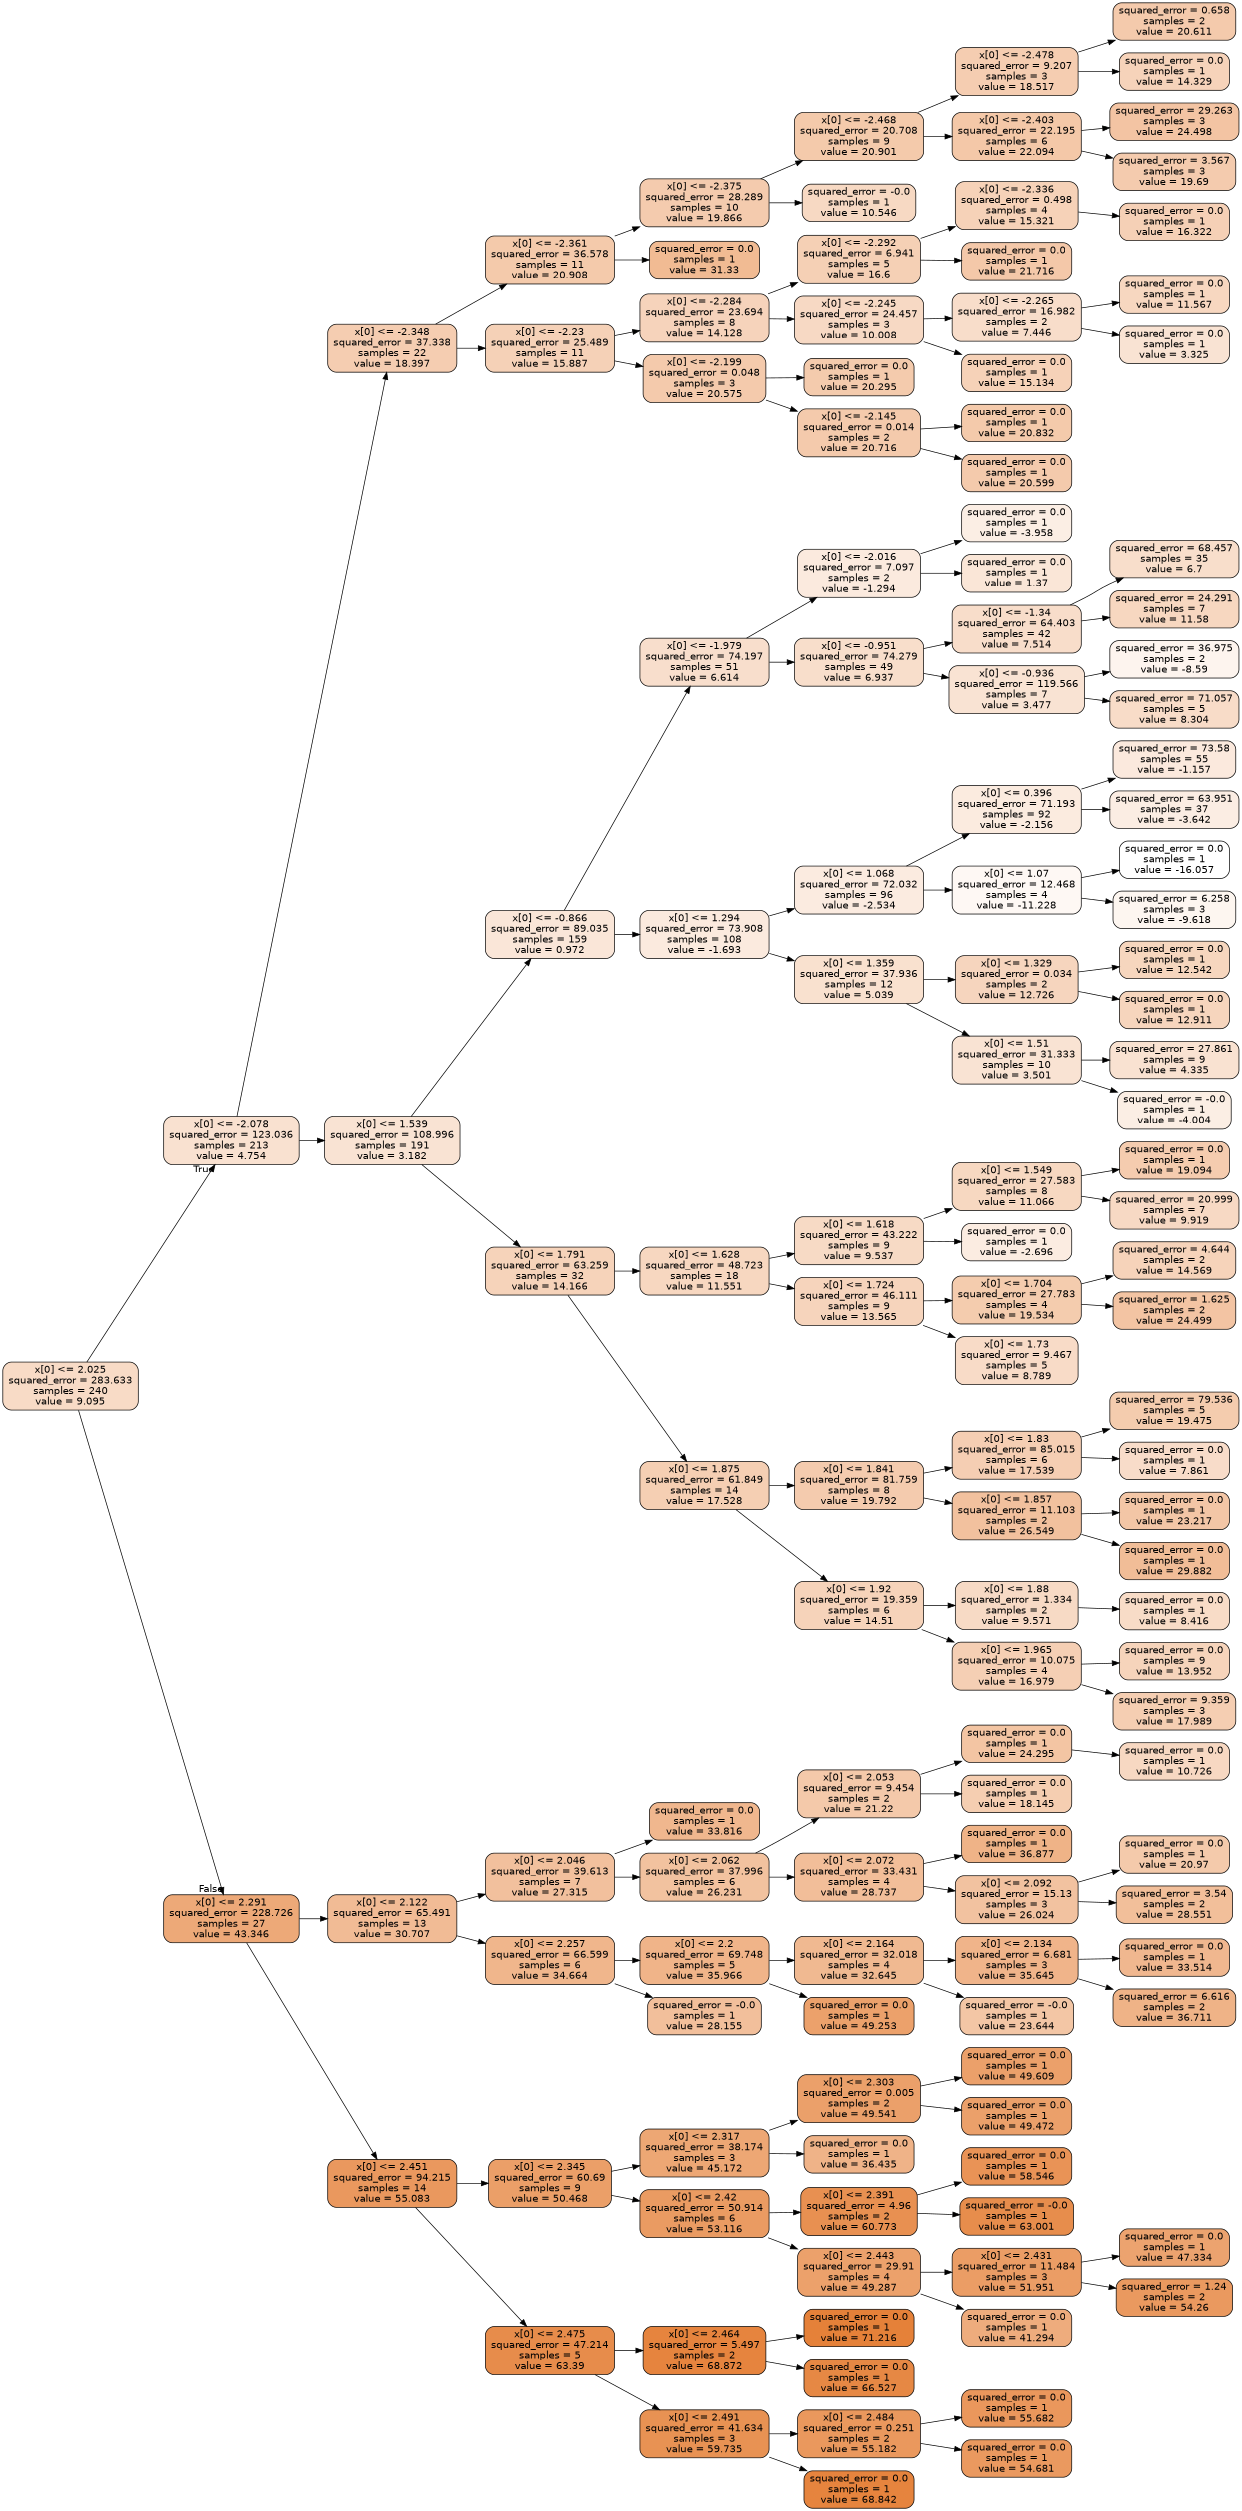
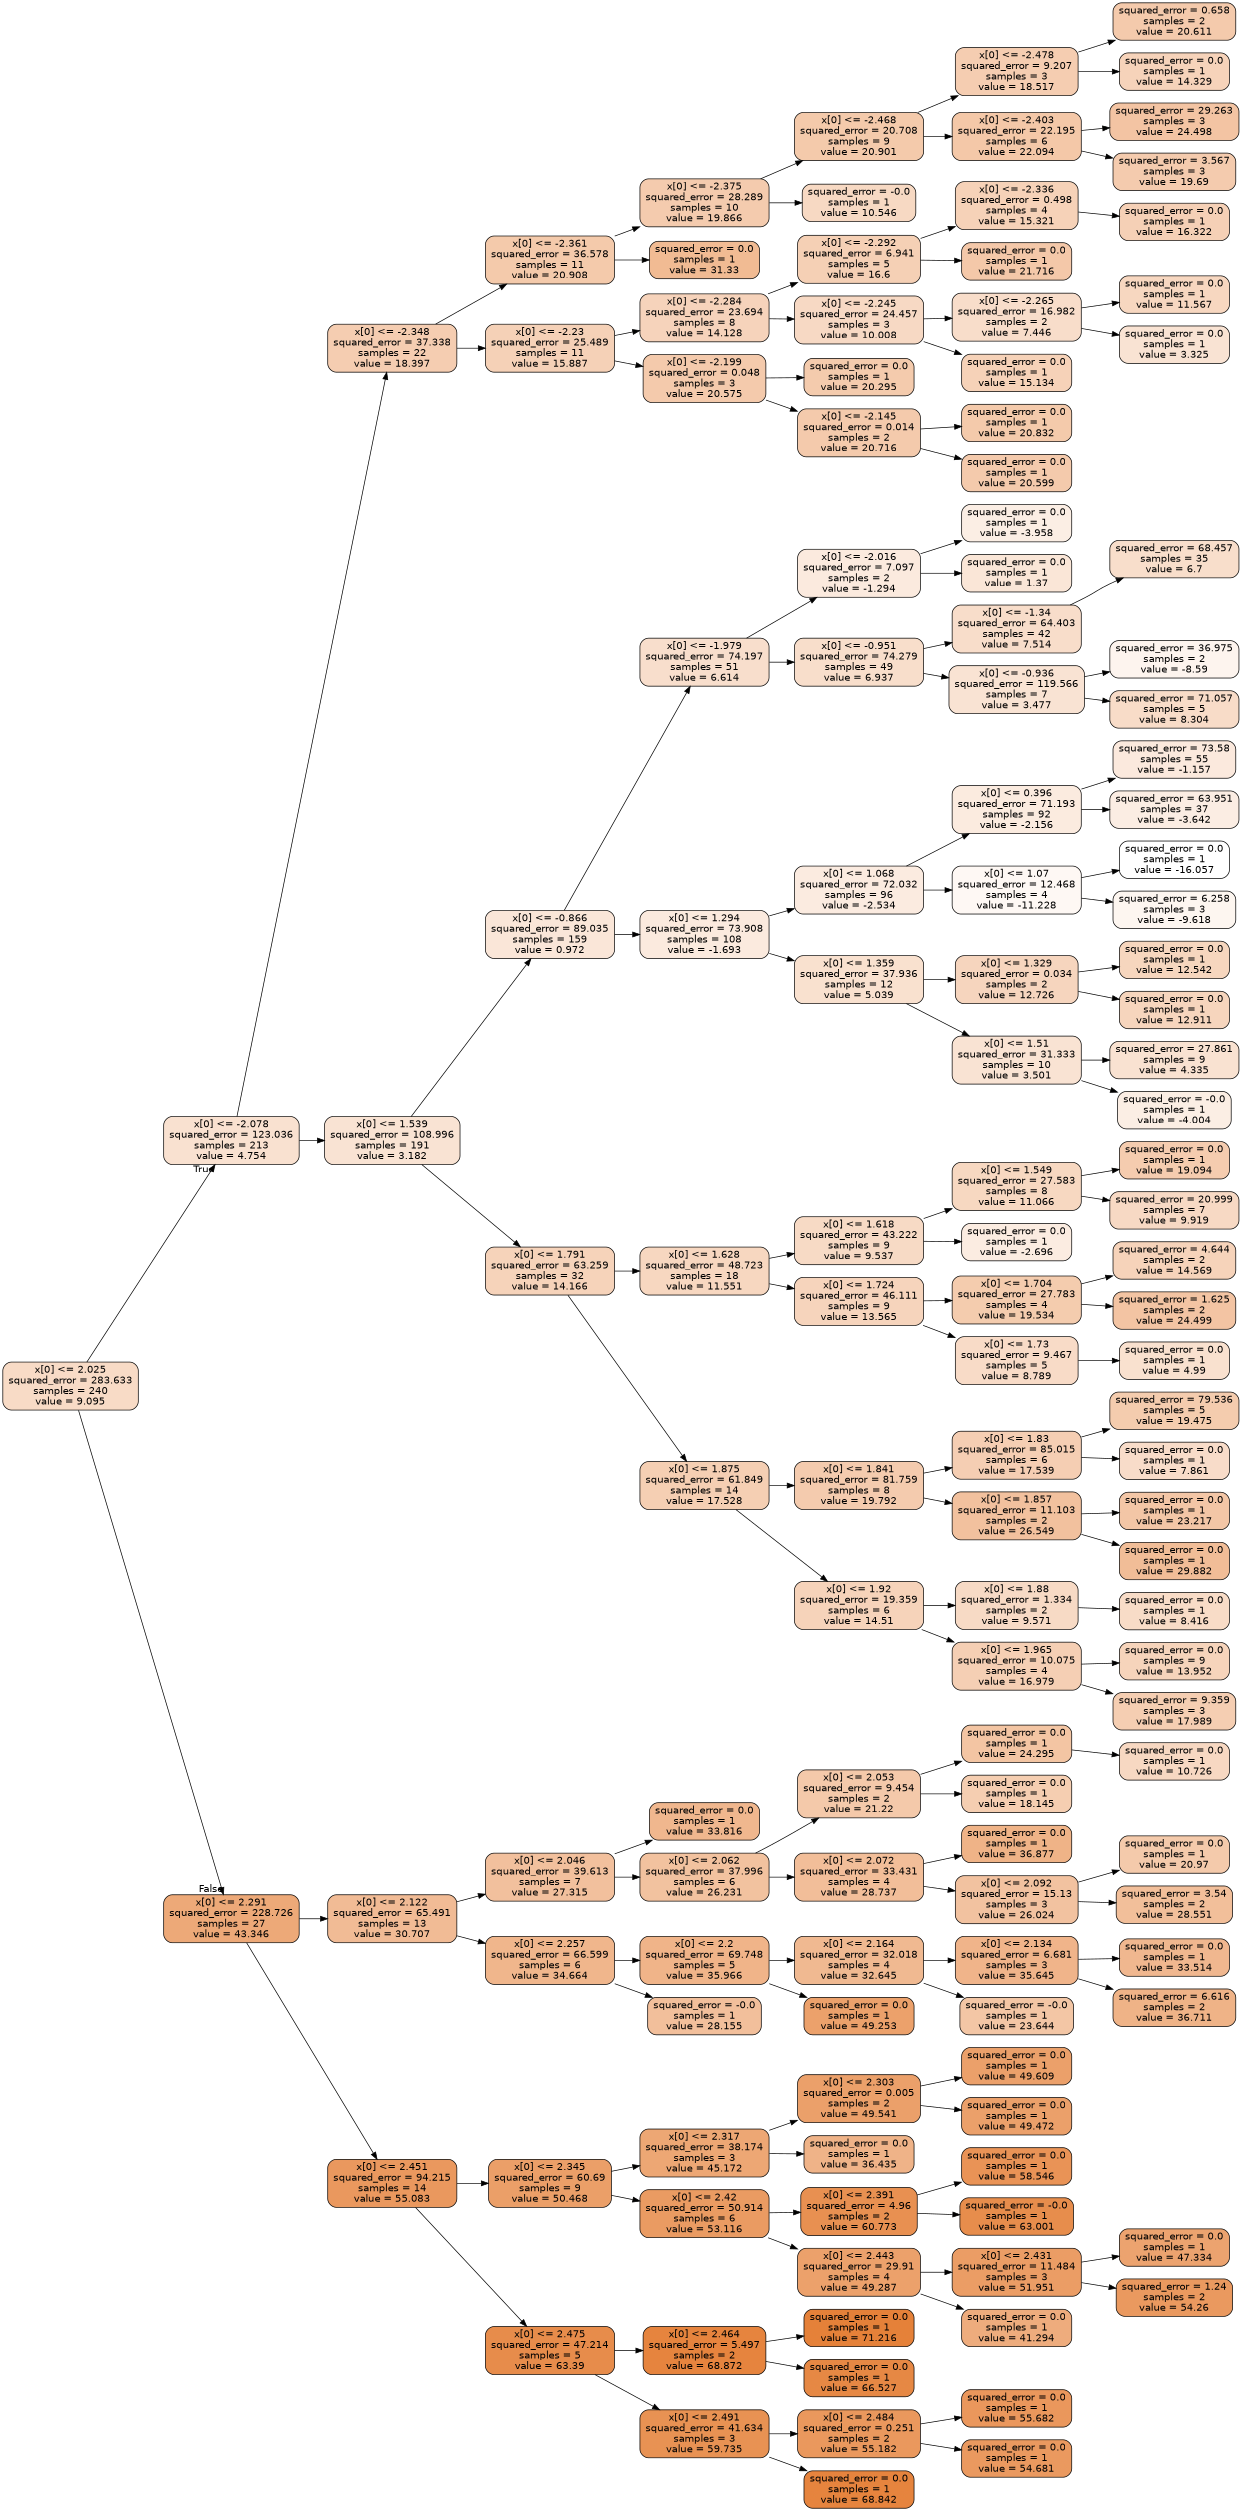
node "squared_error = 24.291 samples = 7 value = 11.58": removed
node "squared_error = 0.0 samples = 1 value = 4.99": added
